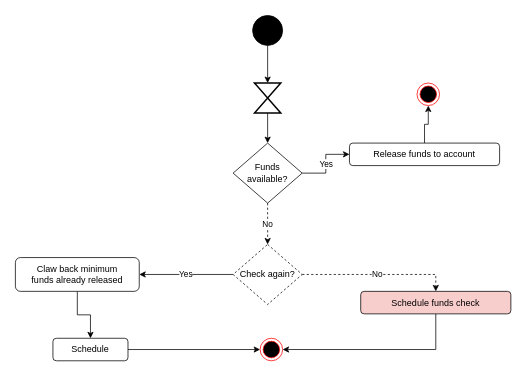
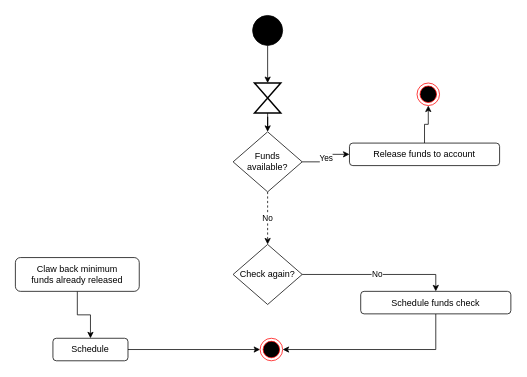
node "Funds available?": moved (267, 173) -> (267, 162)
edge "Check again?" -> "Claw back minimum funds already released": removed, label "Yes"
node "Check again?": style dashed -> solid
edge "Check again?" -> "Schedule funds check": style dashed -> solid
node "Schedule funds check": fillcolor #f8cecc -> #ffffff
